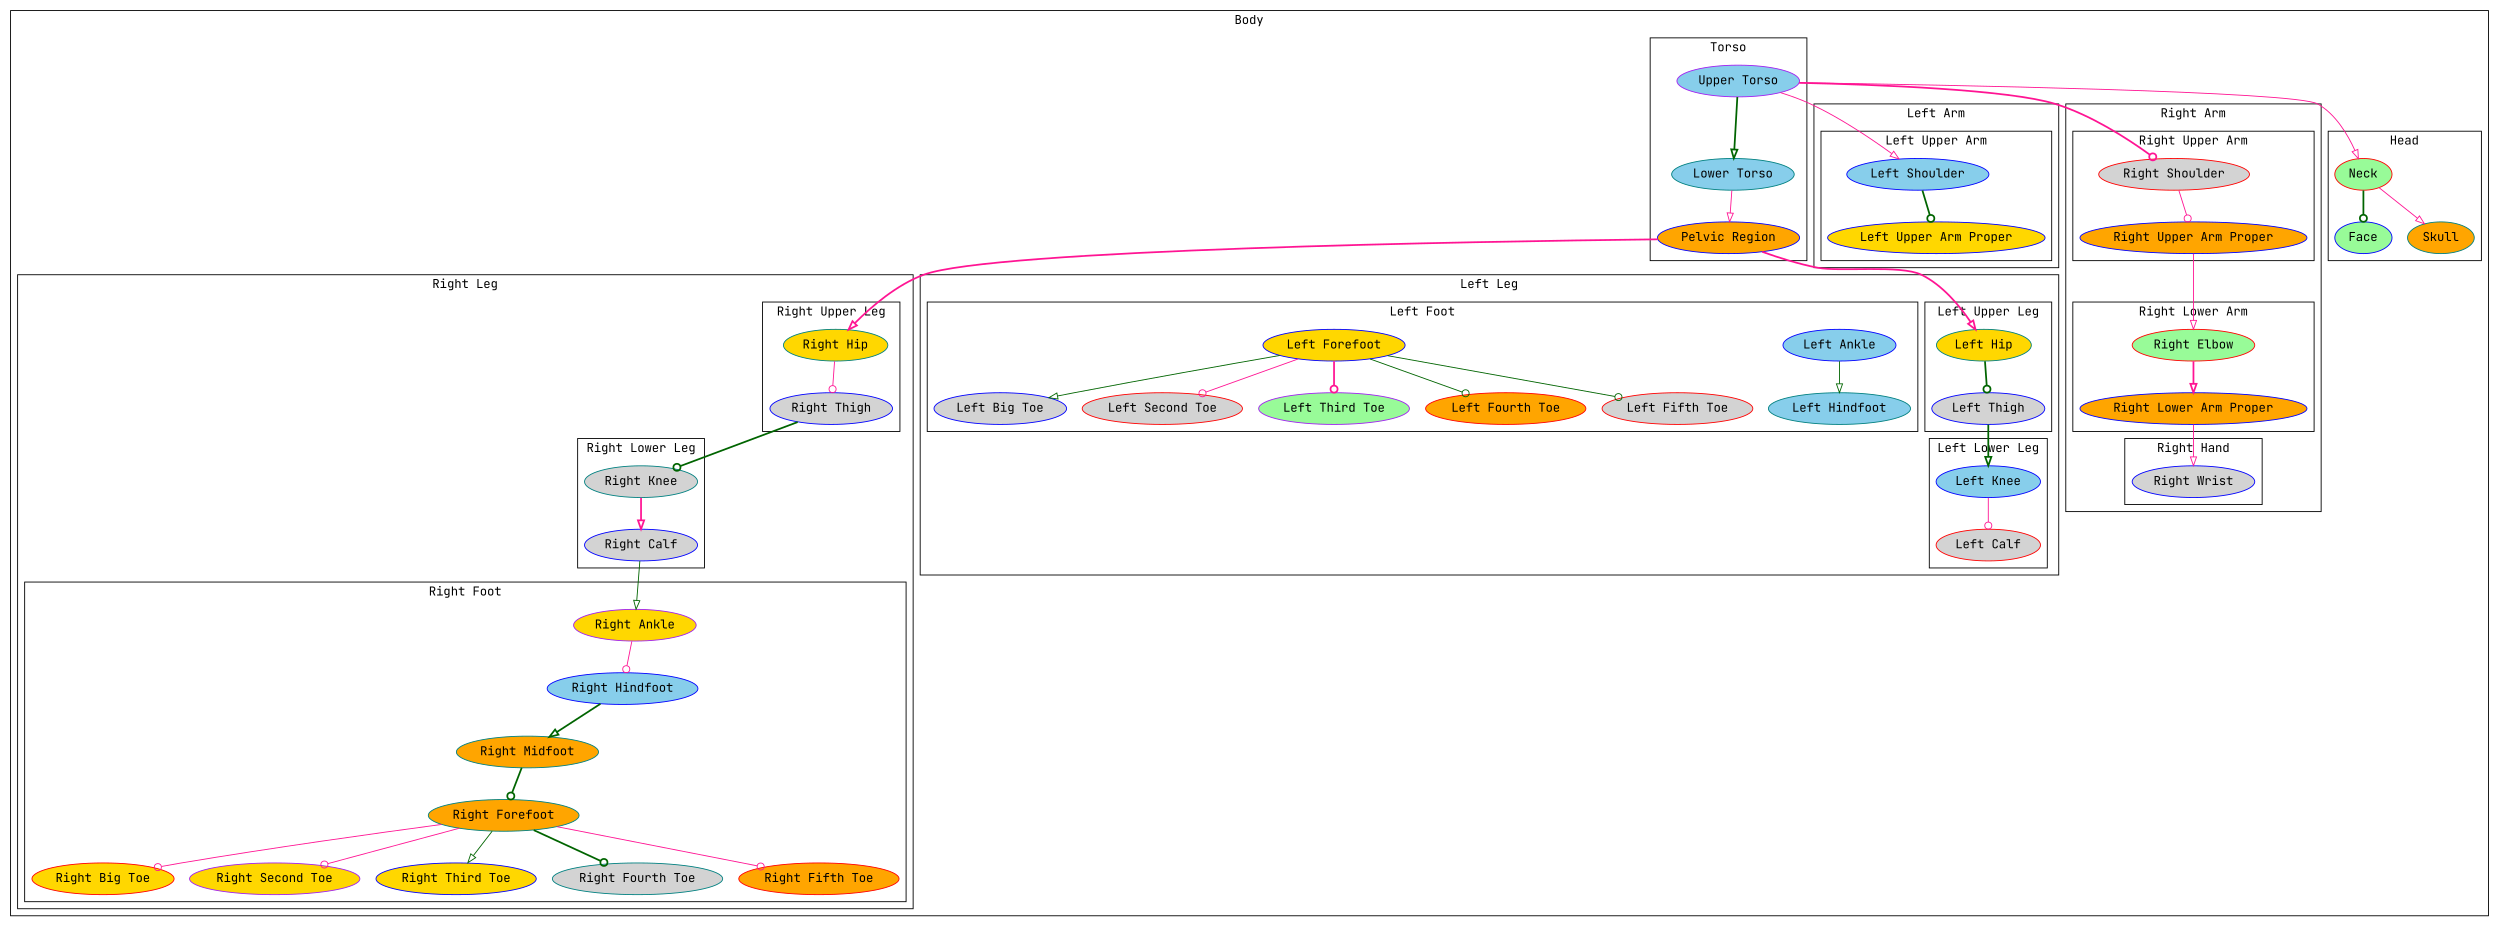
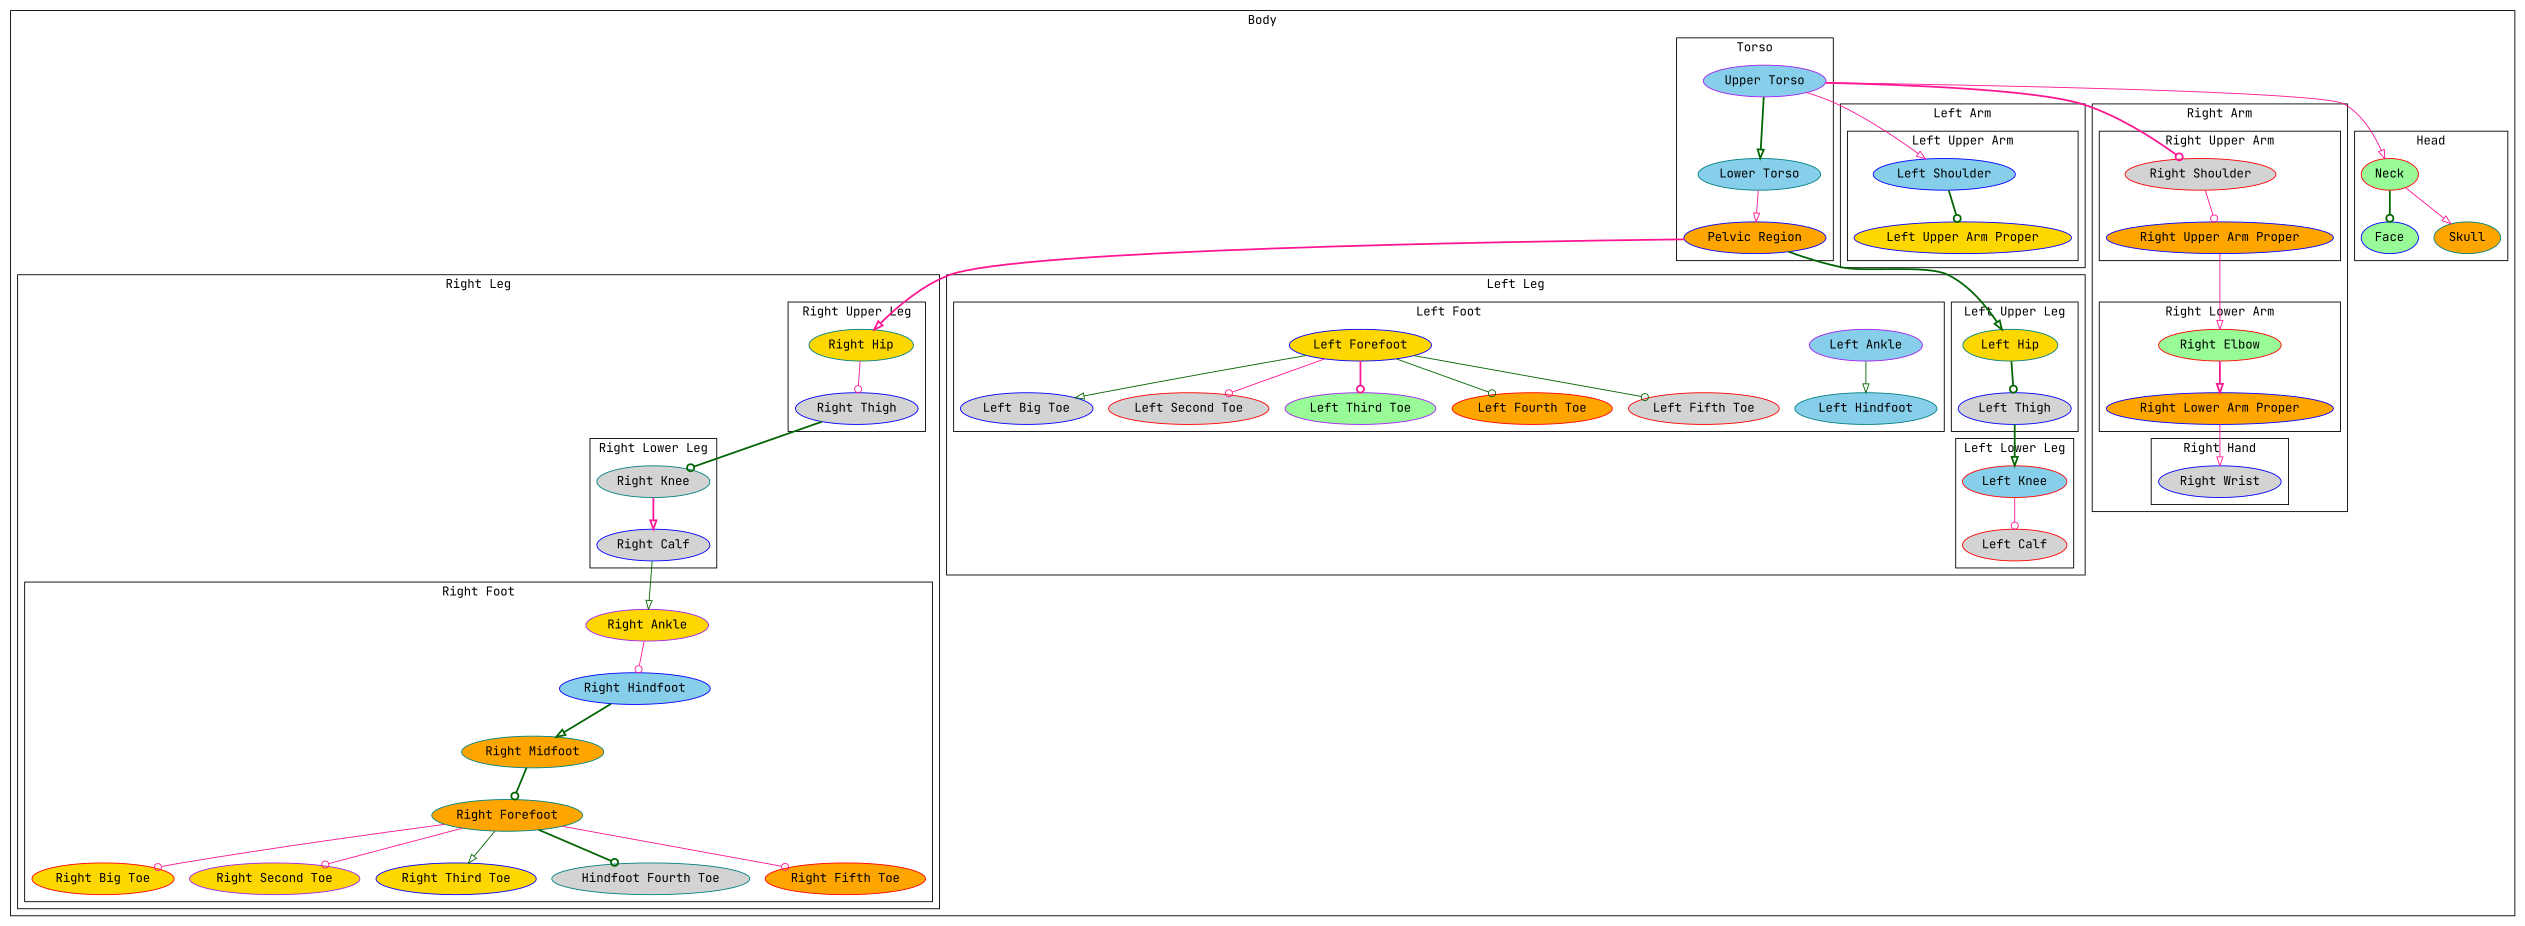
edge "Pelvic Region" -> "Left Hip": color deeppink -> darkgreen
node "Left Ankle": color blue -> purple
node "Left Knee": color blue -> red
node "Right Fourth Toe": label "Right Fourth Toe" -> "Hindfoot Fourth Toe"
